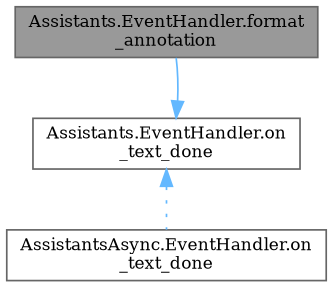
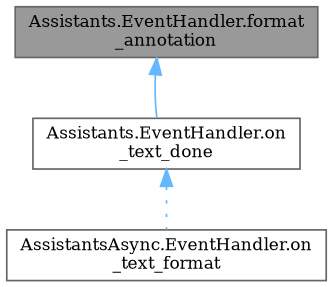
edge "Assistants.EventHandler.format _annotation" -> "Assistants.EventHandler.on _text_done": reversed
node "AssistantsAsync.EventHandler.on _text_done": label "AssistantsAsync.EventHandler.on _text_done" -> "AssistantsAsync.EventHandler.on _text_format"
